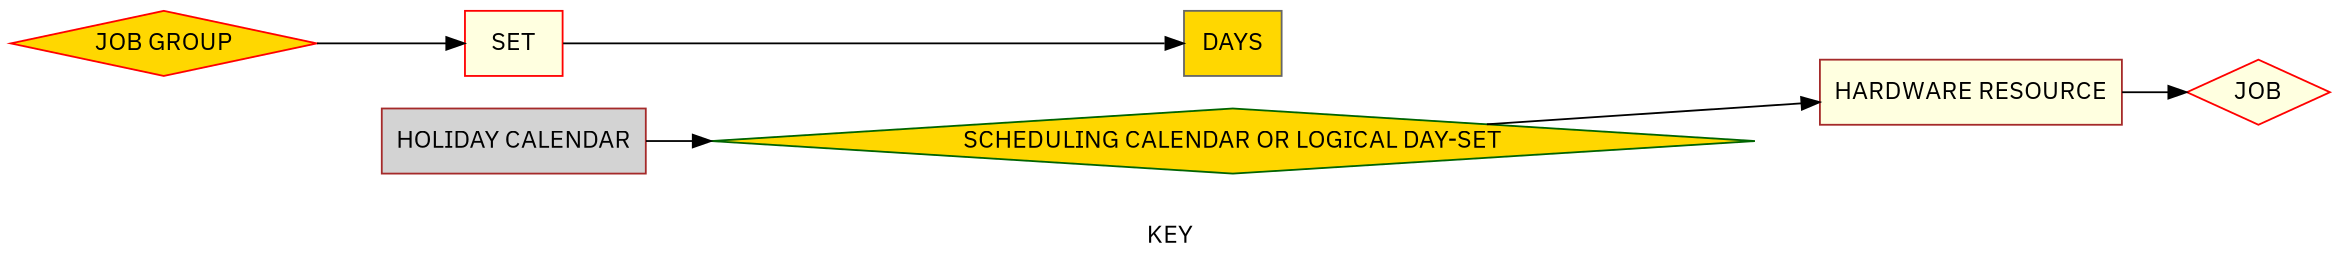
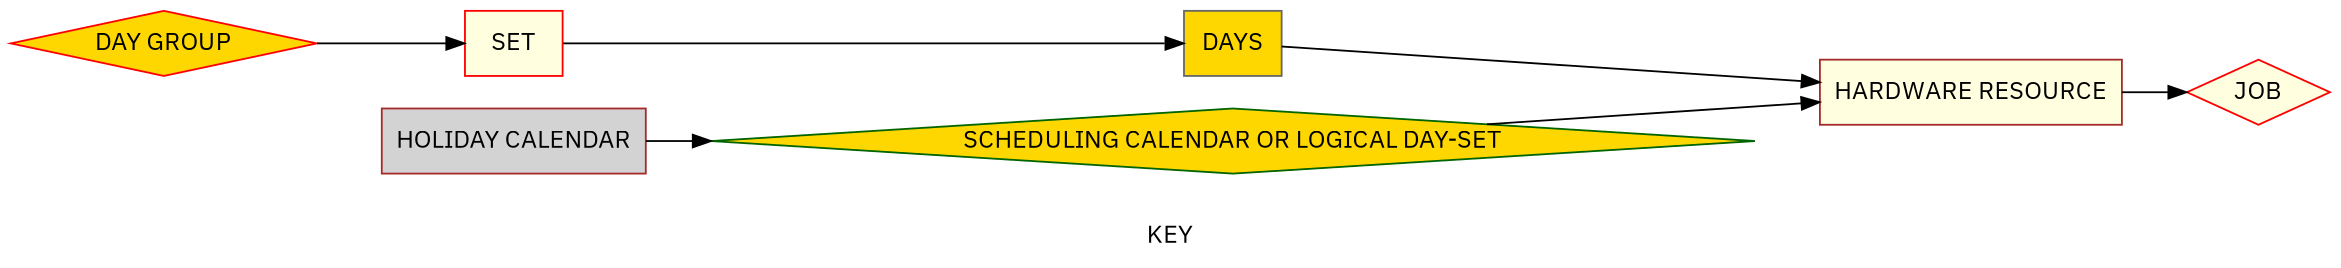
node "JOB GROUP": label "JOB GROUP" -> "DAY GROUP"
edge "DAYS" -> "HARDWARE RESOURCE": added
